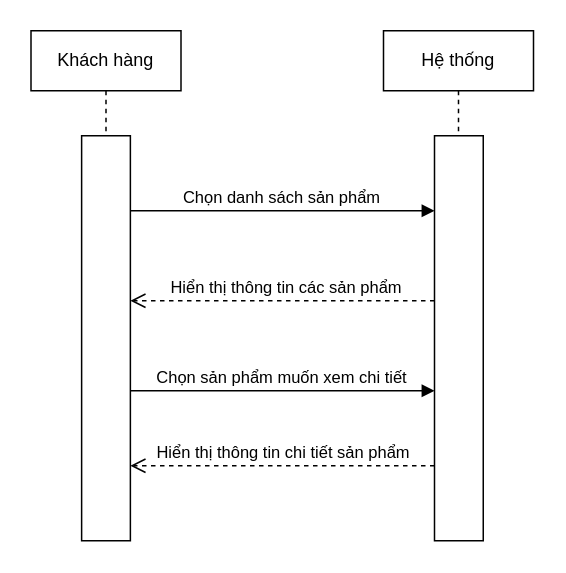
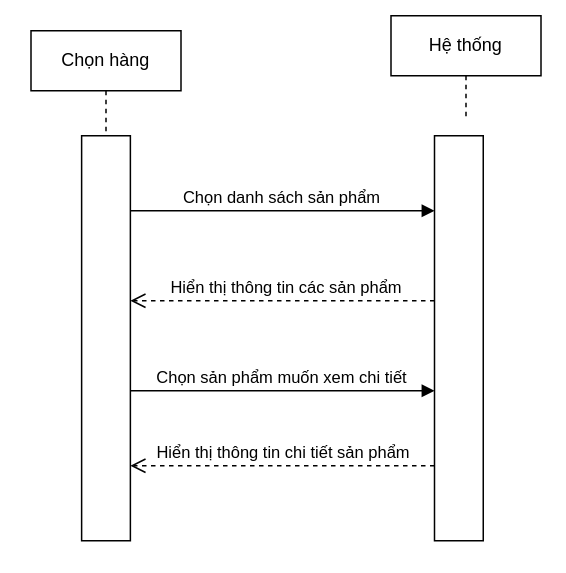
node "Khách hàng": label "Khách hàng" -> "Chọn hàng"
node "Hệ thống": moved (458, 83) -> (466, 68)
